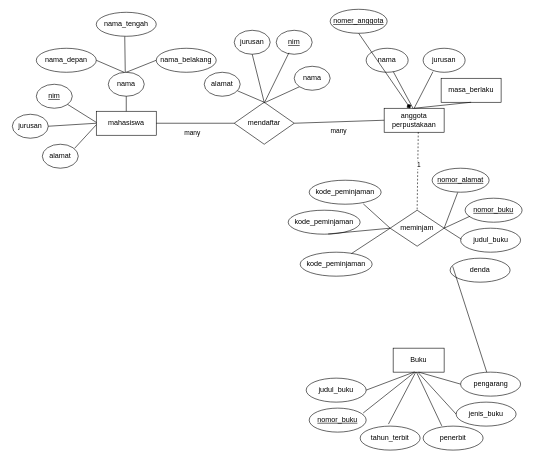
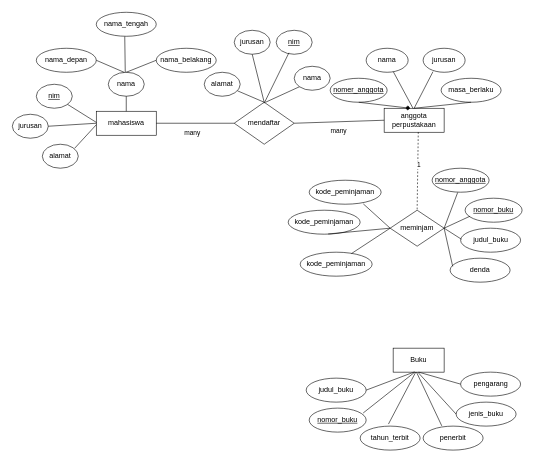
node "nomer_anggota": moved (359, 21) -> (359, 90)
node "masa_berlaku": shape rectangle -> ellipse
node "nomor_alamat": label "nomor_alamat" -> "nomor_anggota"
edge "denda" -- "pengarang": now "denda" -- "meminjam"
